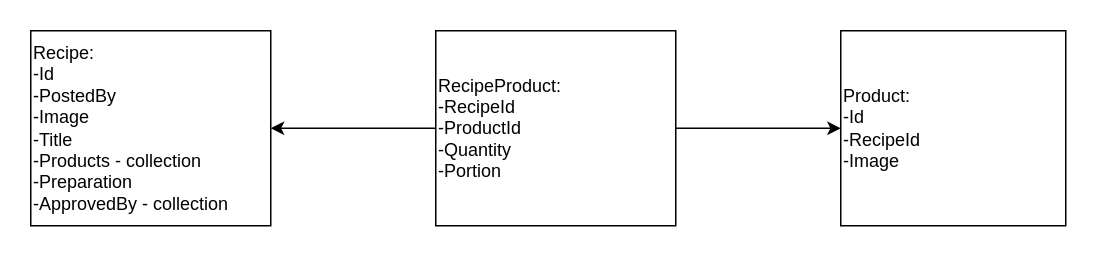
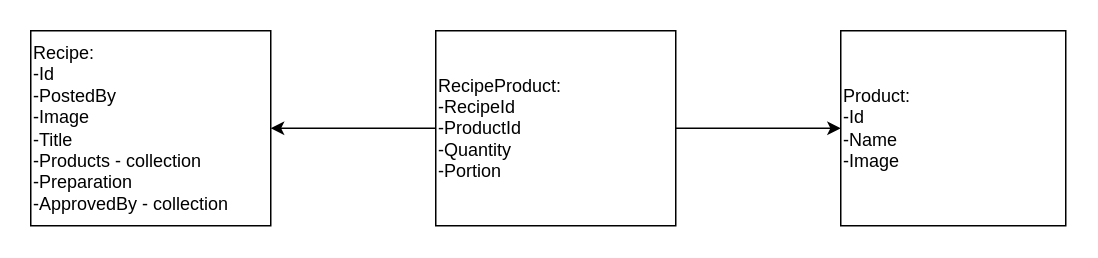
node "Product: -Id -RecipeId -Image": label "Product: -Id -RecipeId -Image" -> "Product: -Id -Name -Image"
